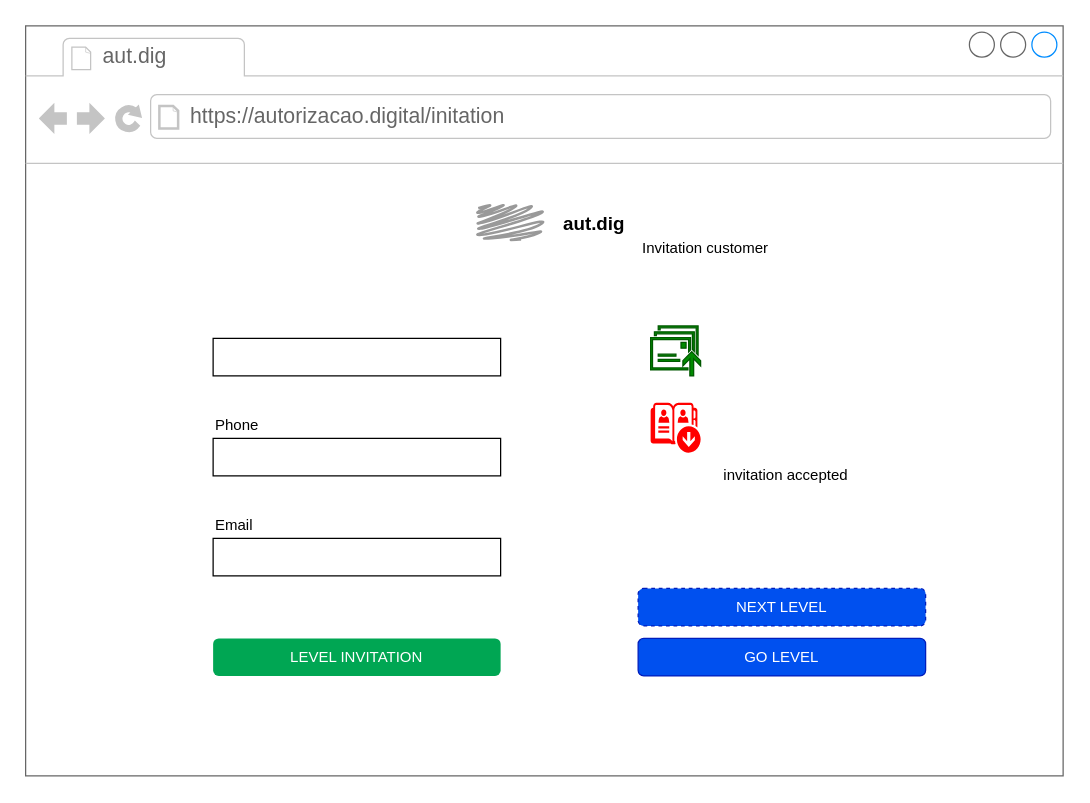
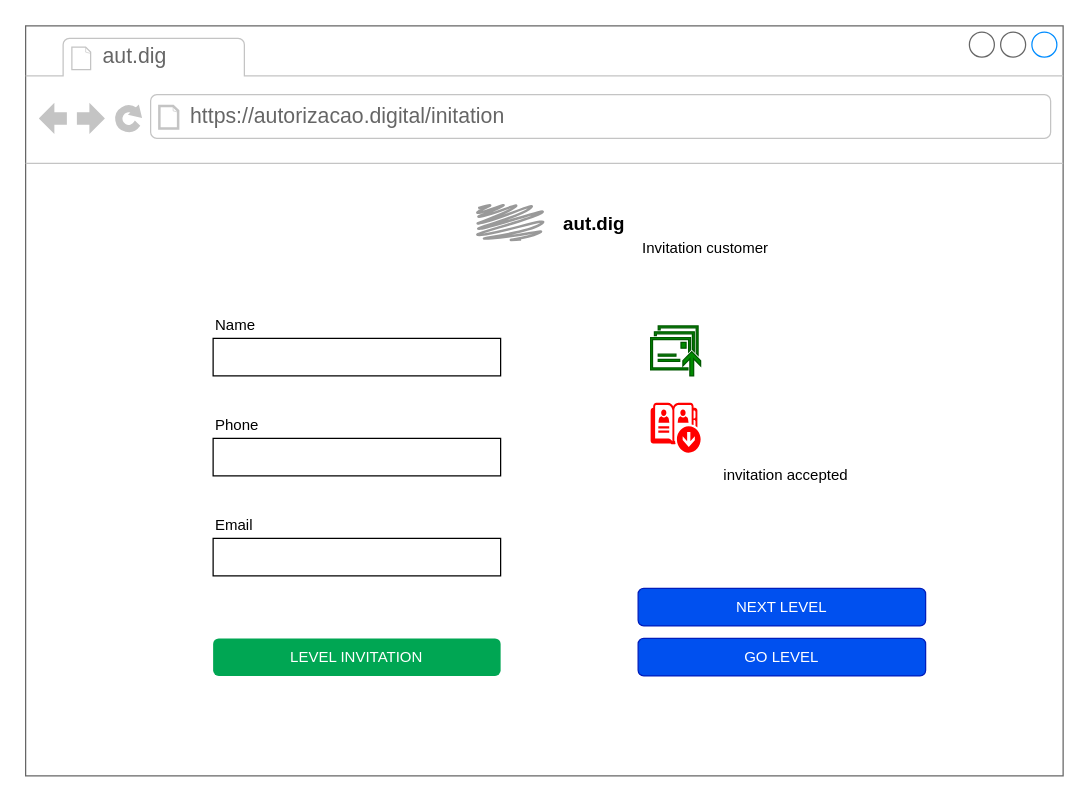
node "Name": added
node "NEXT LEVEL": style dashed -> solid
